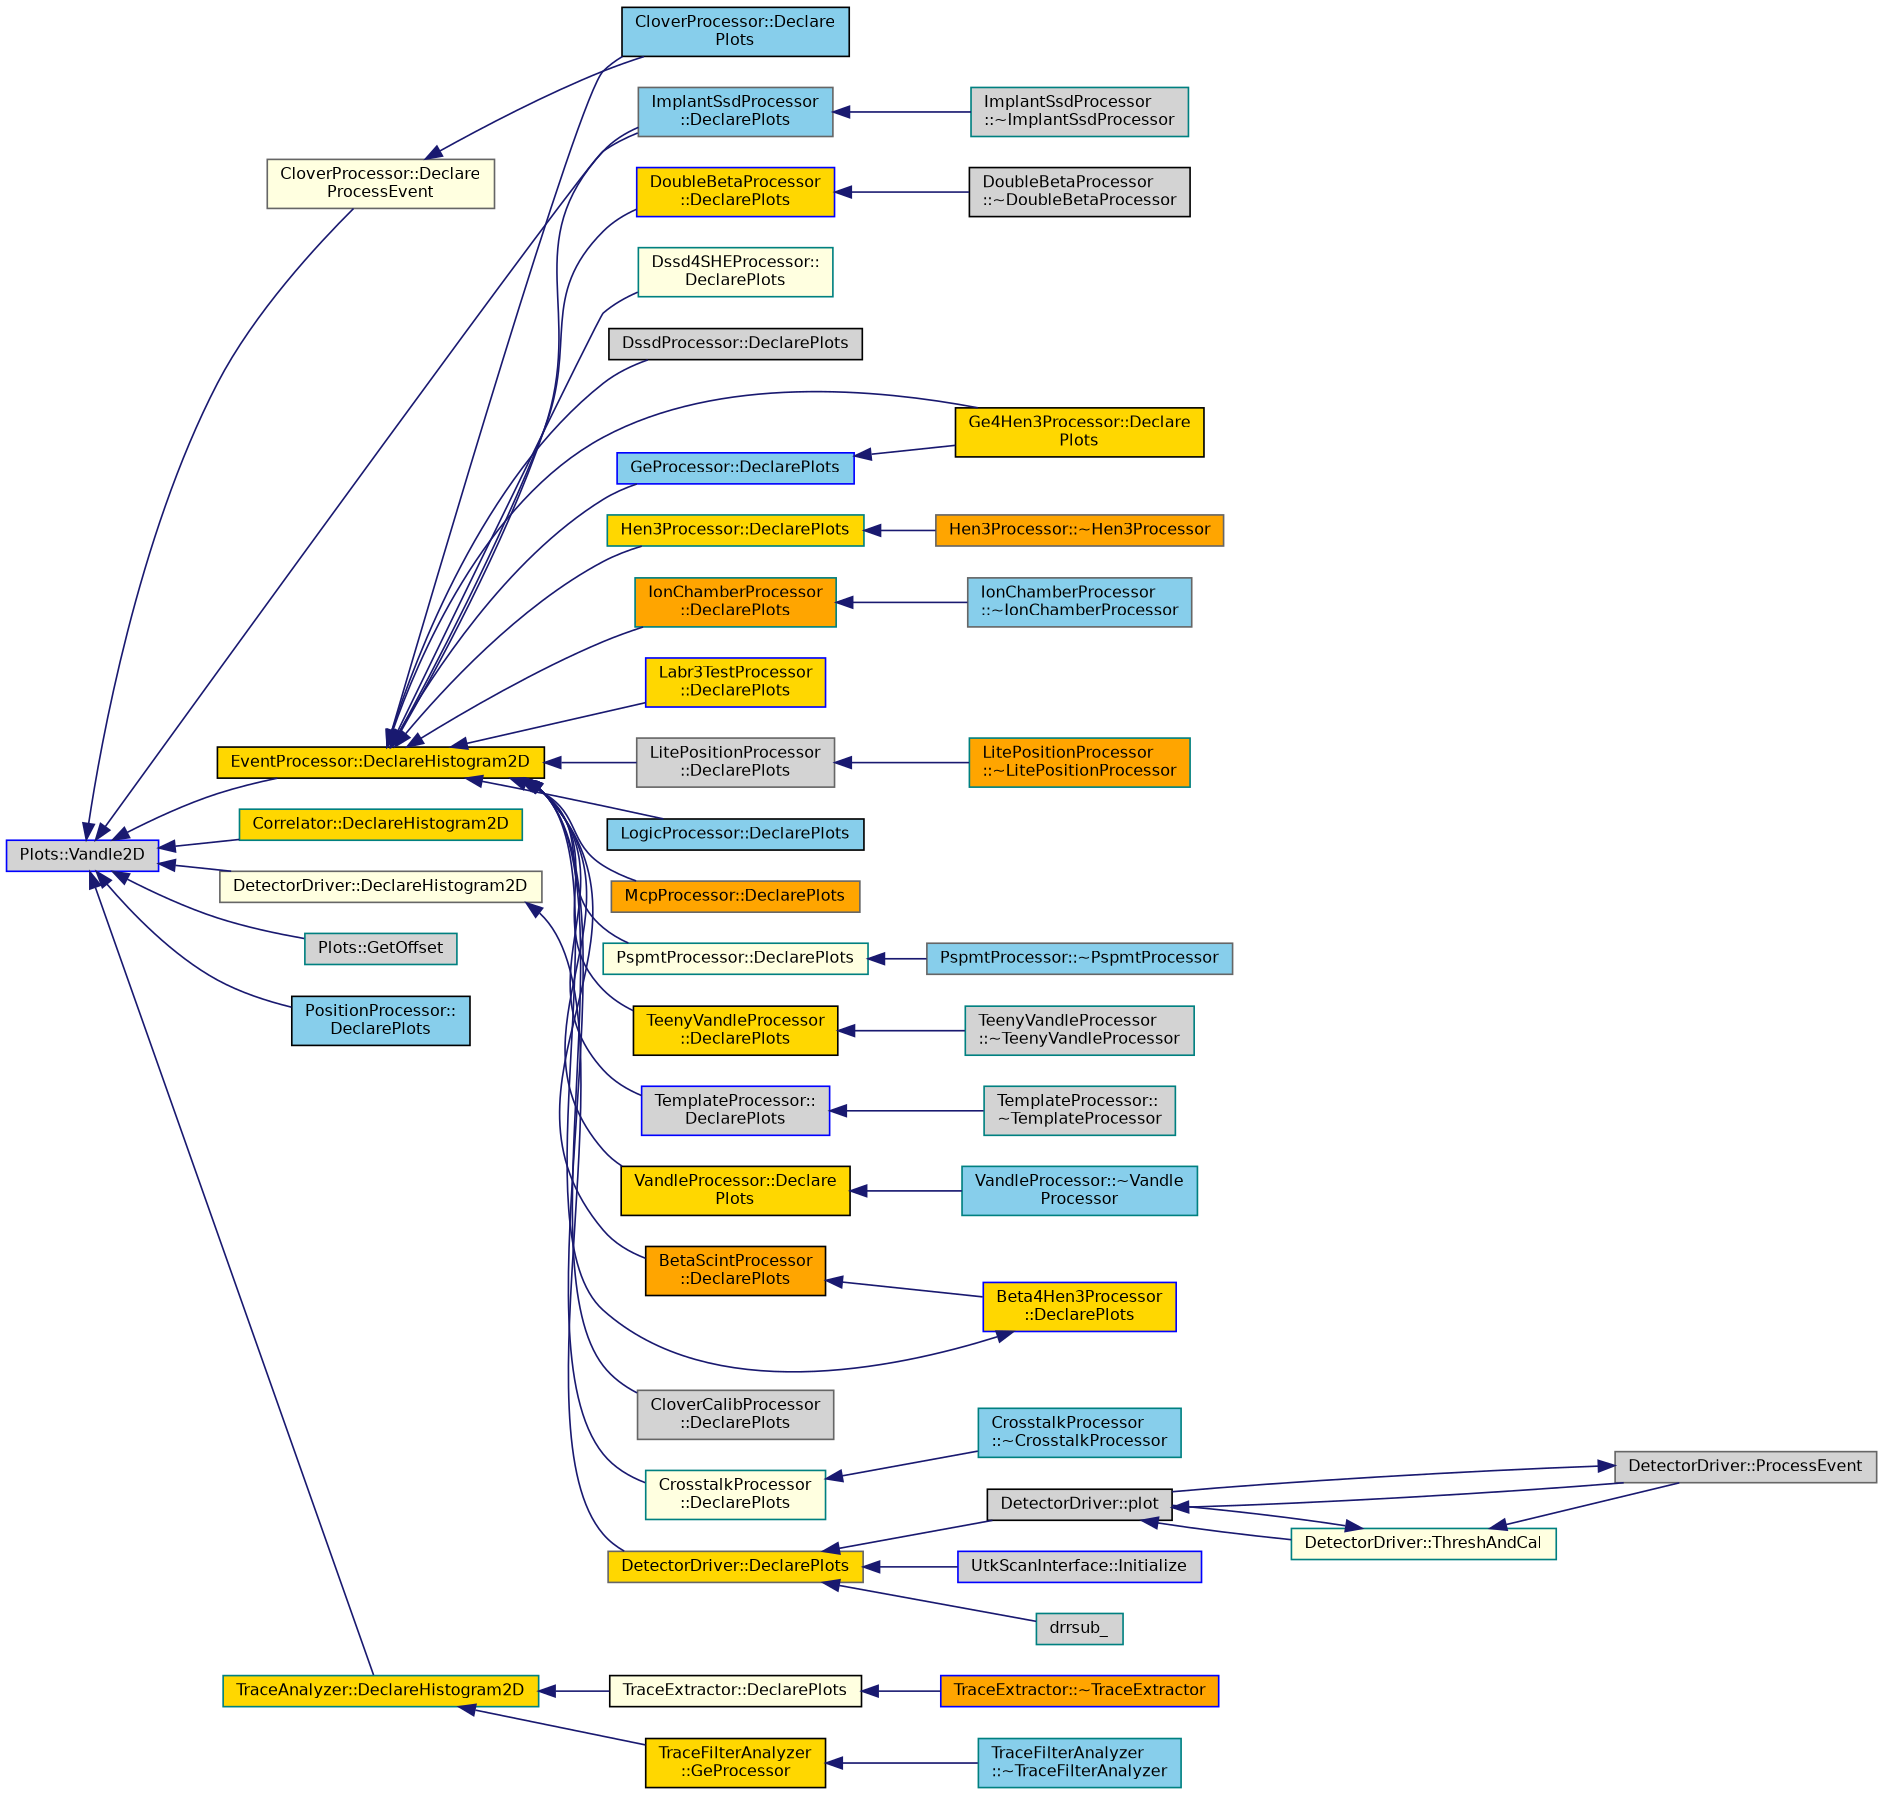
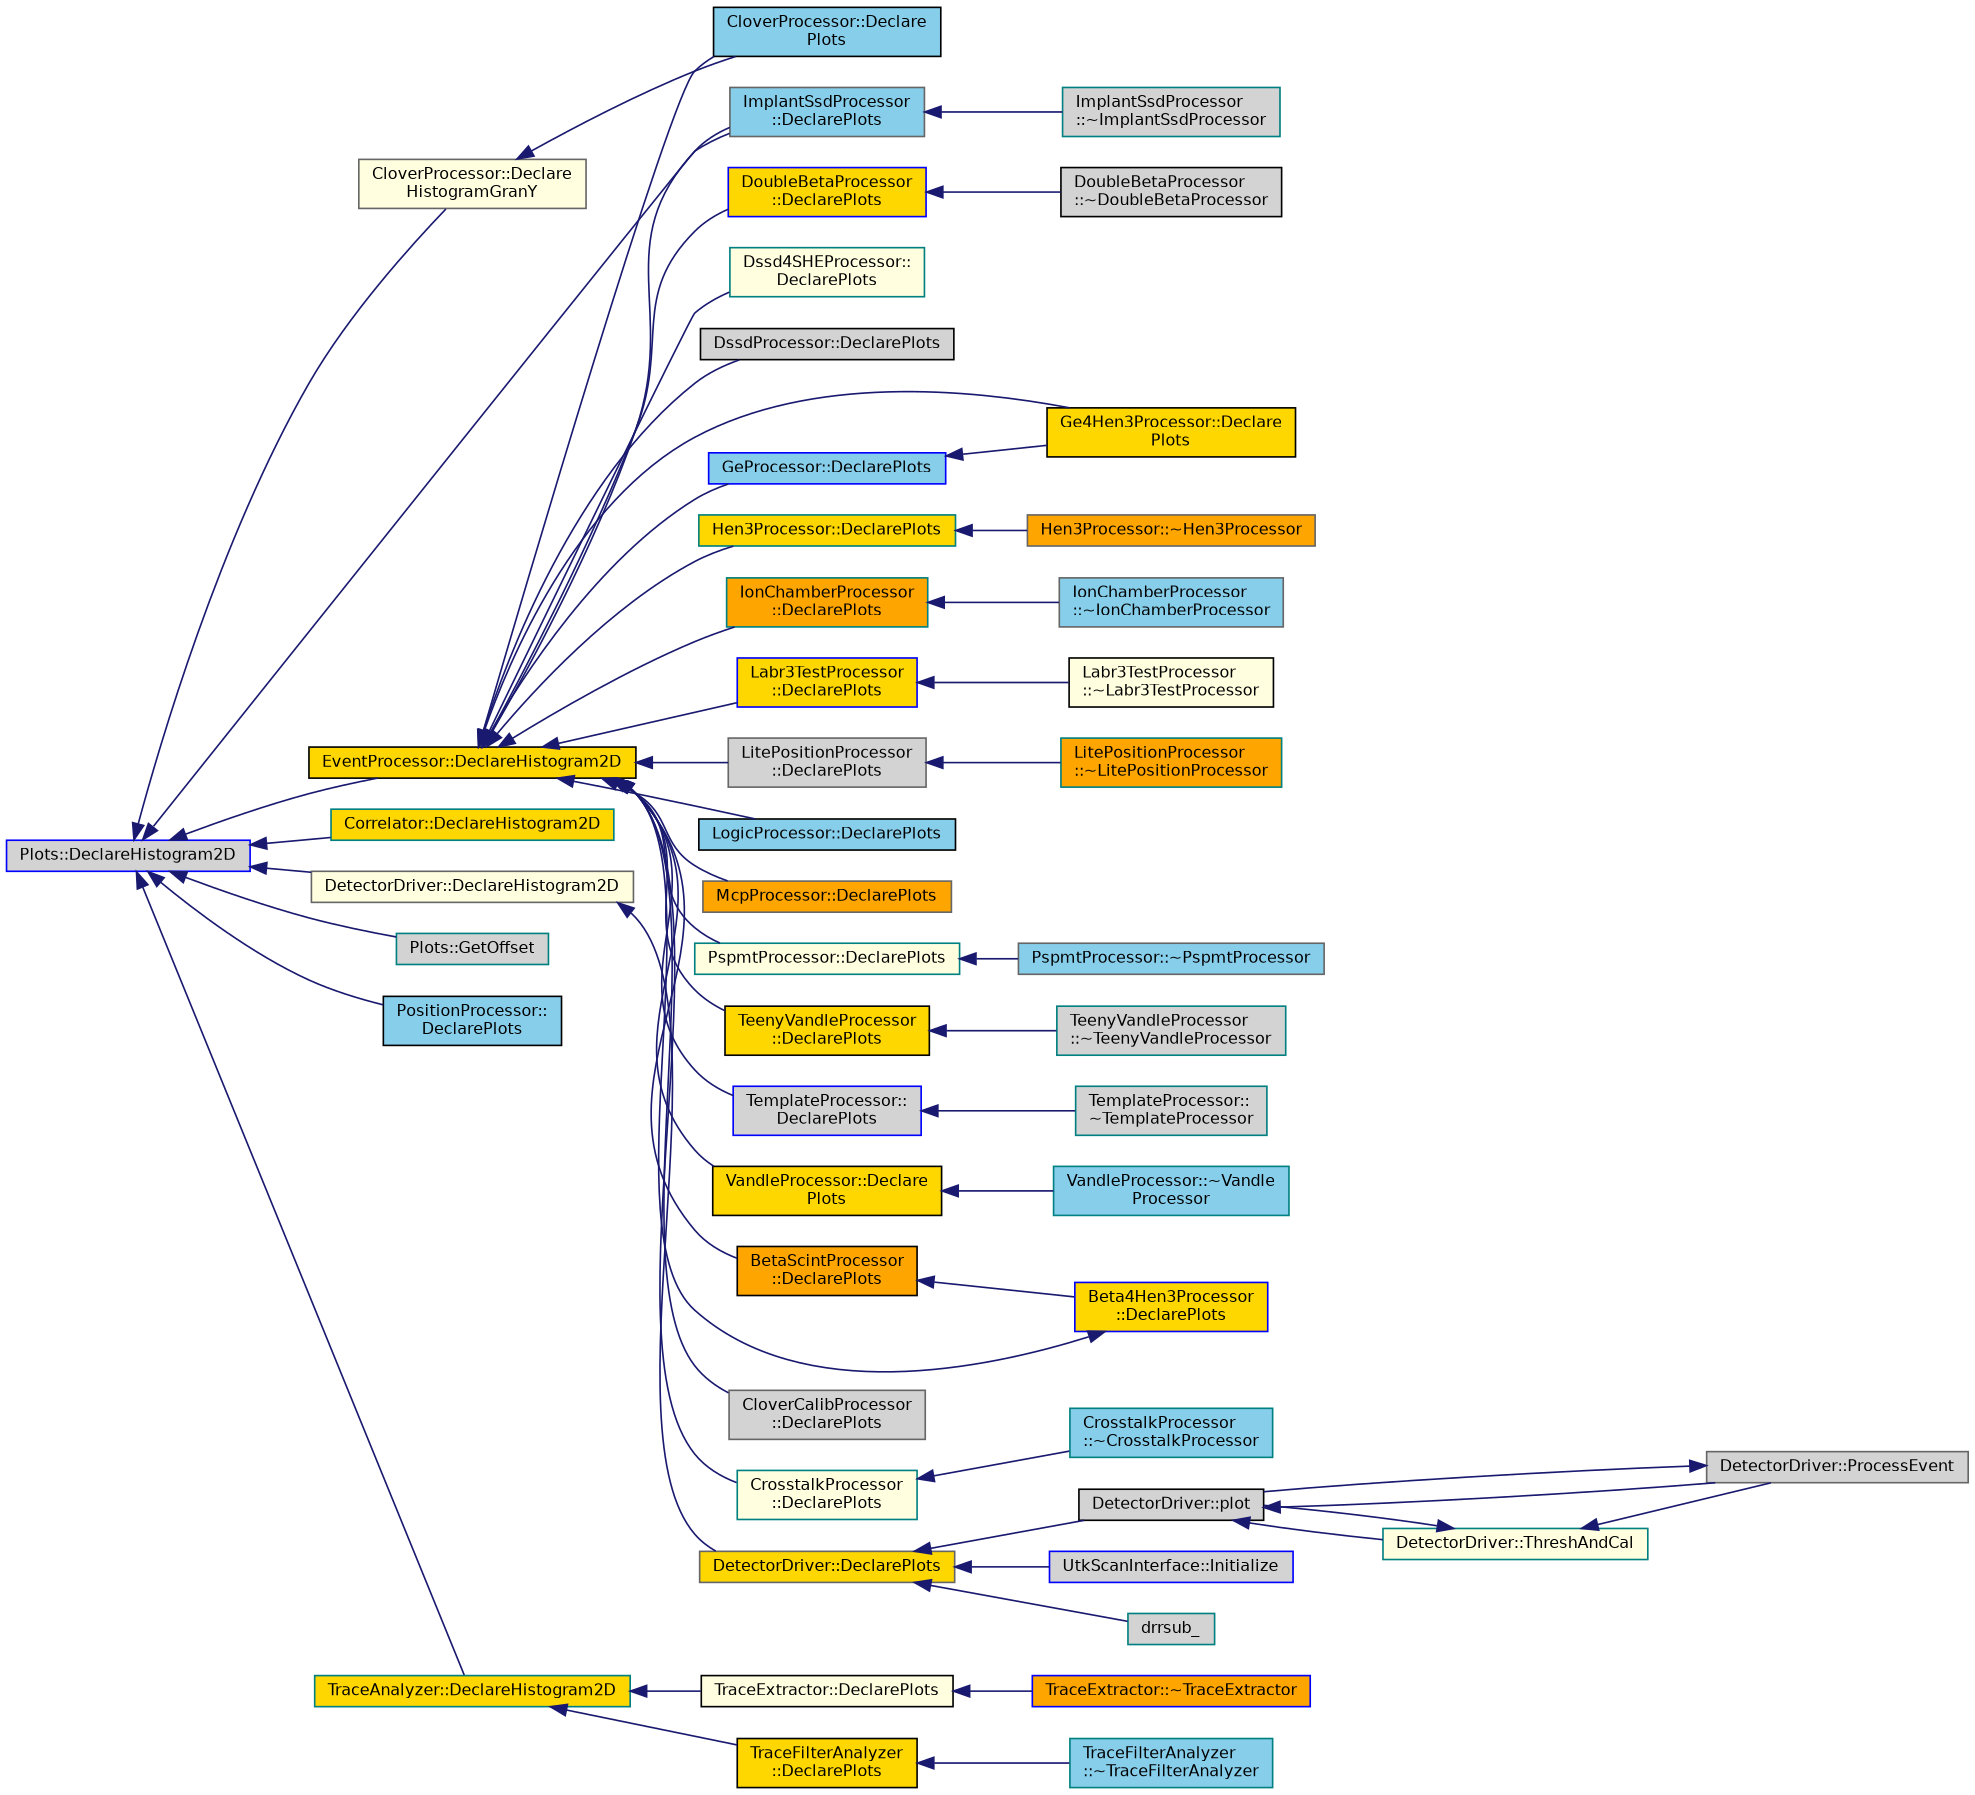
node "CloverProcessor::Declare ProcessEvent": label "CloverProcessor::Declare ProcessEvent" -> "CloverProcessor::Declare HistogramGranY"
node "Labr3TestProcessor ::~Labr3TestProcessor": added
node "Plots::Vandle2D": label "Plots::Vandle2D" -> "Plots::DeclareHistogram2D"
node "TraceFilterAnalyzer ::GeProcessor": label "TraceFilterAnalyzer ::GeProcessor" -> "TraceFilterAnalyzer ::DeclarePlots"
